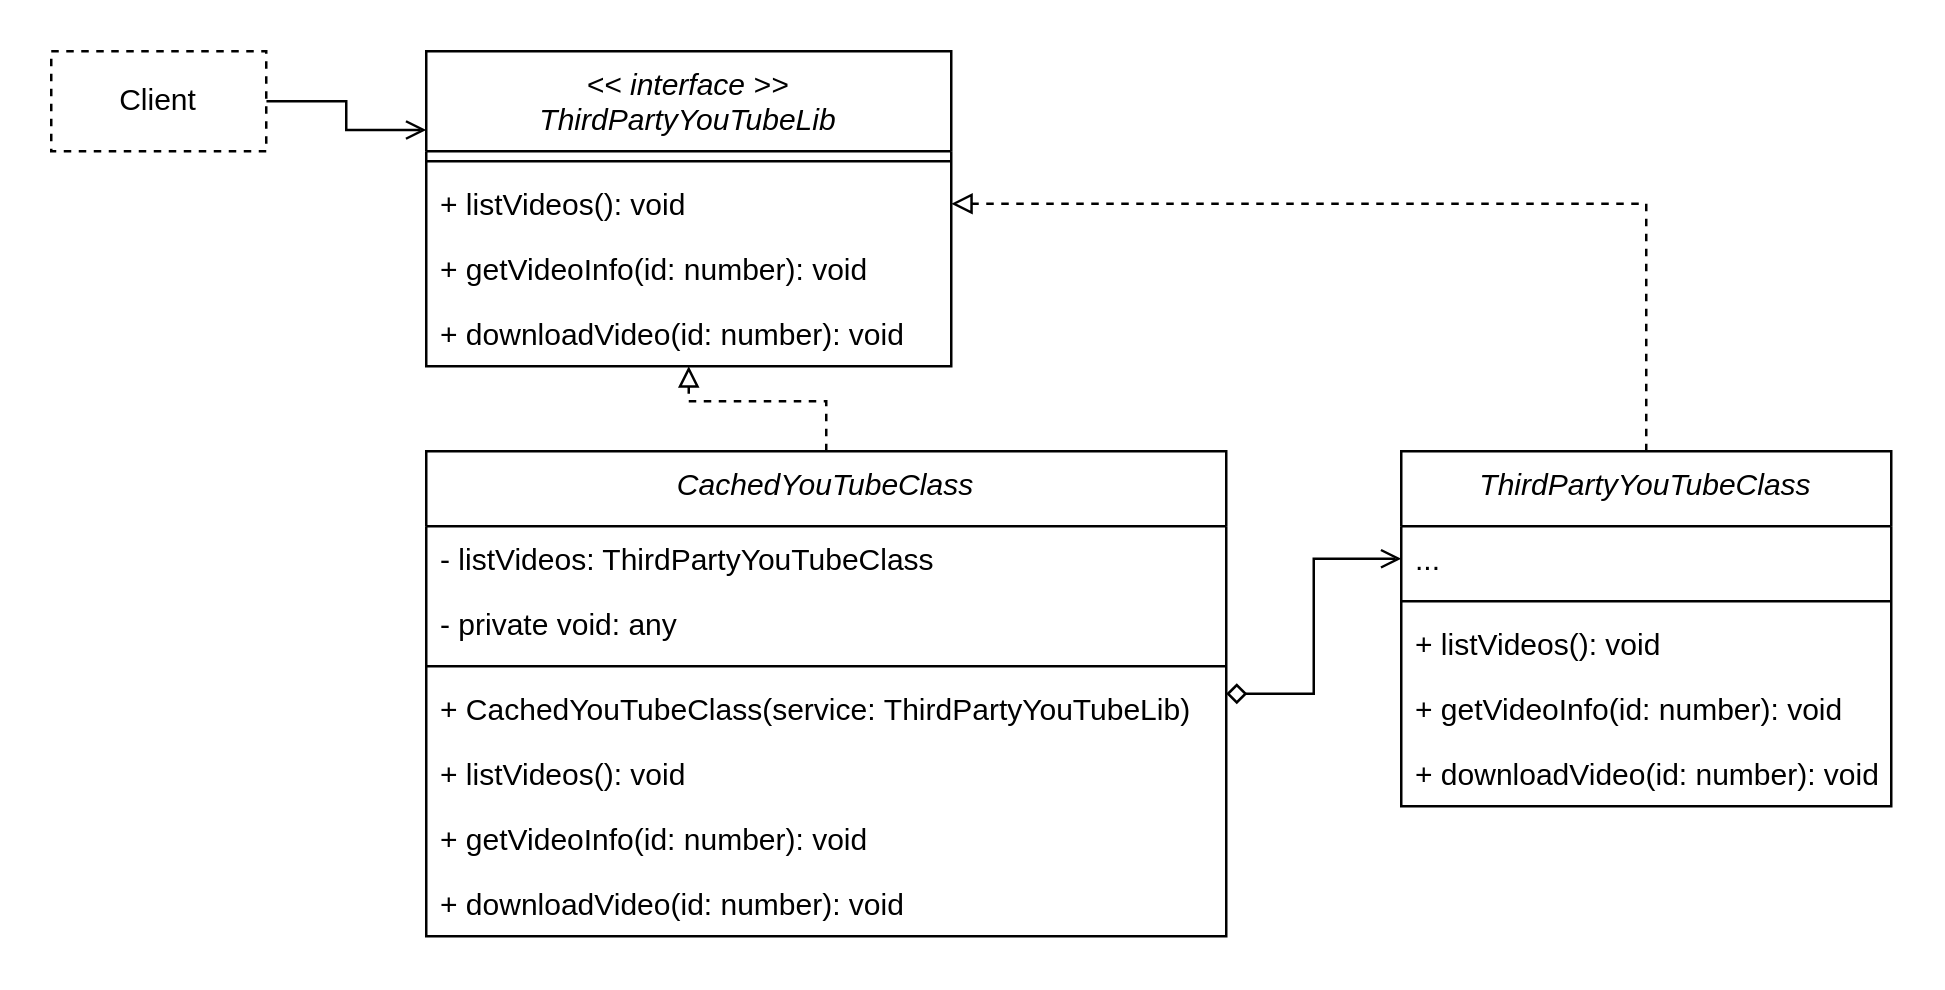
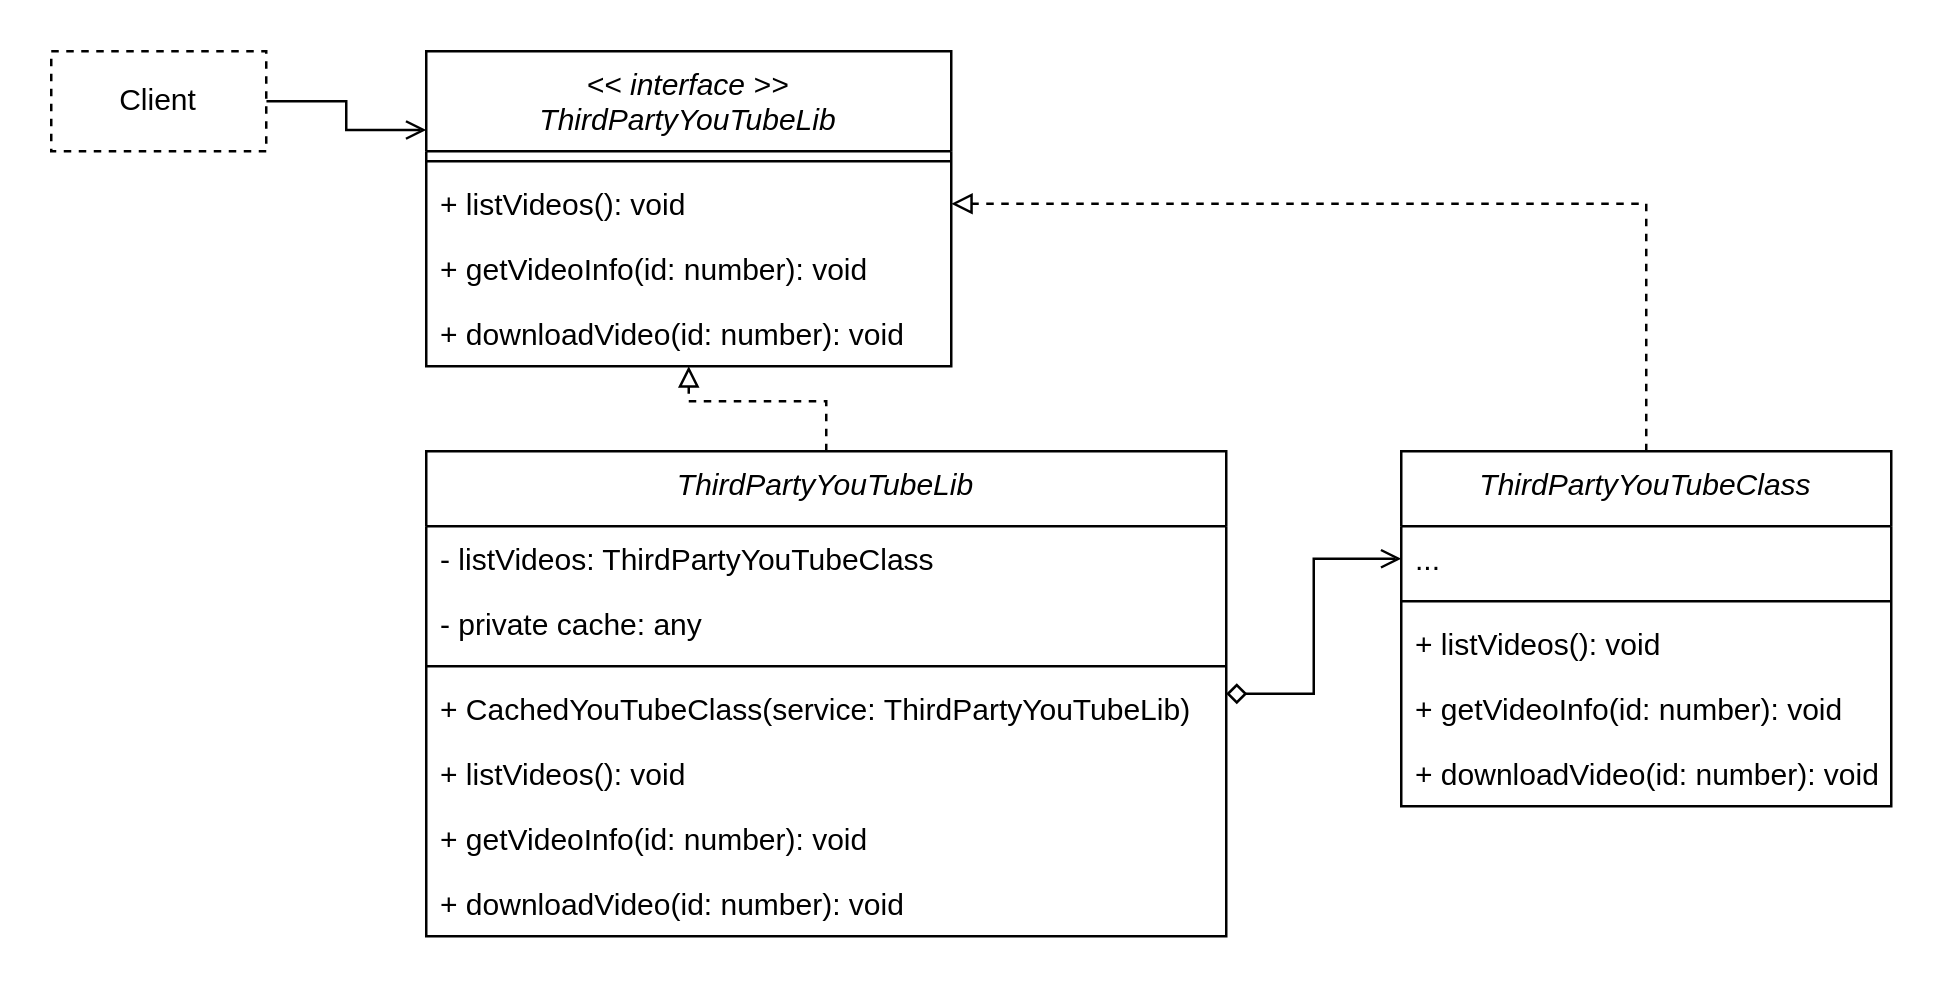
node "CachedYouTubeClass": label "CachedYouTubeClass" -> "ThirdPartyYouTubeLib"
node "- private void: any": label "- private void: any" -> "- private cache: any"
